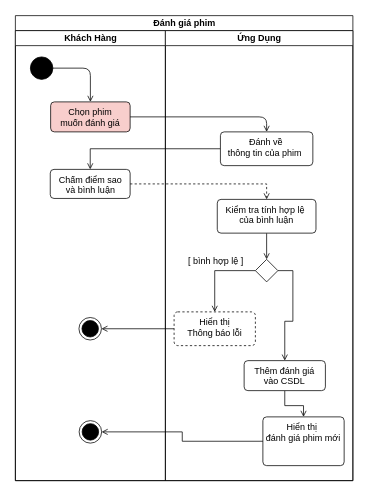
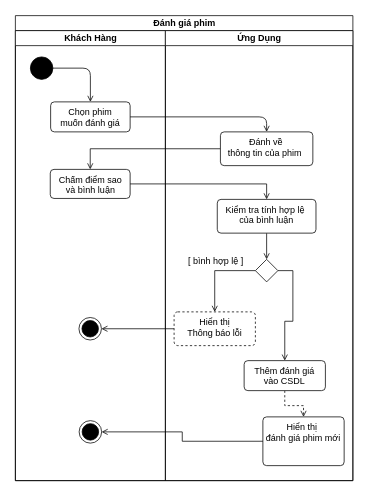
node "Chọn phim muốn đánh giá": fillcolor #f8cecc -> #ffffff
edge "Chấm điểm sao và bình luận" -> "Kiểm tra tính hợp lệ của bình luận": style dashed -> solid
edge "Thêm đánh giá vào CSDL" -> "Hiển thị đánh giá phim mới": style solid -> dashed
